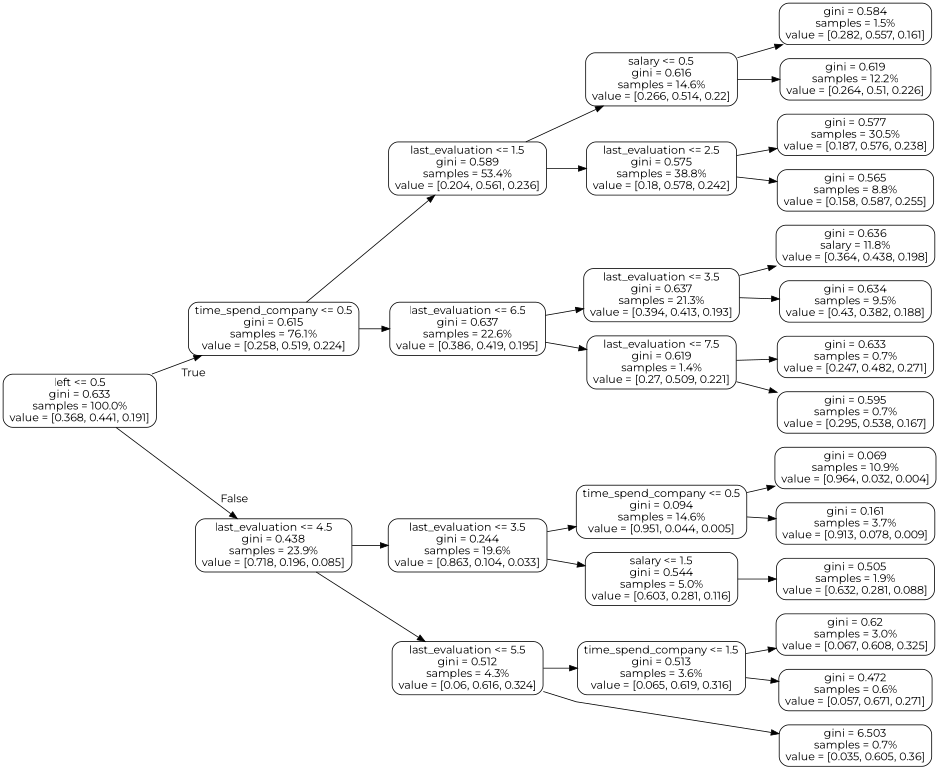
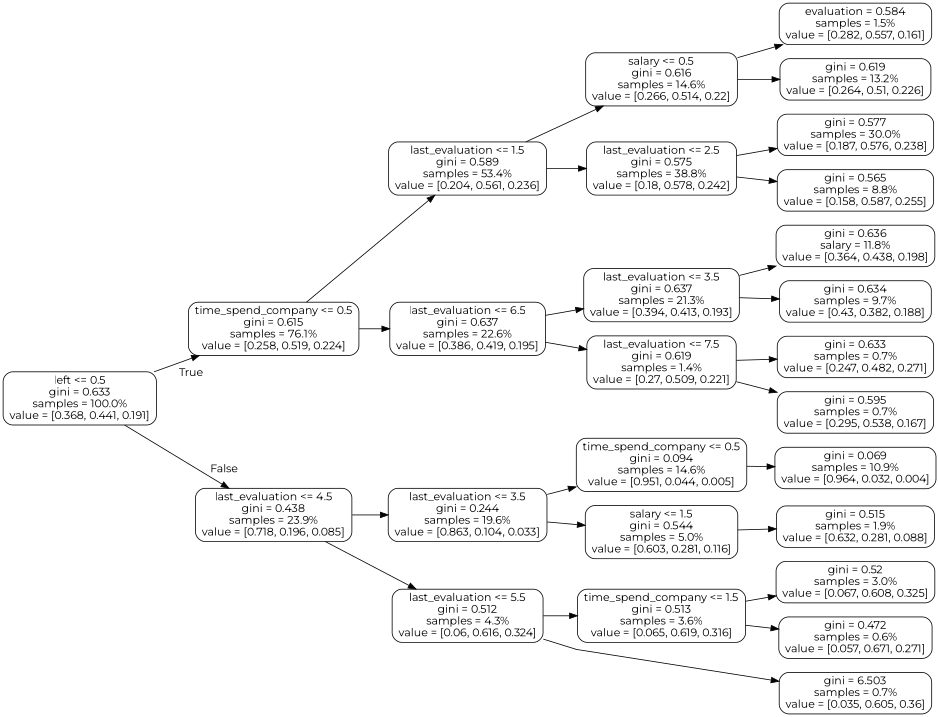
node "gini = 0.584 samples = 1.5% value = [0.282, 0.557, 0.161]": label "gini = 0.584 samples = 1.5% value = [0.282, 0.557, 0.161]" -> "evaluation = 0.584 samples = 1.5% value = [0.282, 0.557, 0.161]"
node "gini = 0.619 samples = 12.2% value = [0.264, 0.51, 0.226]": label "gini = 0.619 samples = 12.2% value = [0.264, 0.51, 0.226]" -> "gini = 0.619 samples = 13.2% value = [0.264, 0.51, 0.226]"
node "gini = 0.577 samples = 30.5% value = [0.187, 0.576, 0.238]": label "gini = 0.577 samples = 30.5% value = [0.187, 0.576, 0.238]" -> "gini = 0.577 samples = 30.0% value = [0.187, 0.576, 0.238]"
node "gini = 0.634 samples = 9.5% value = [0.43, 0.382, 0.188]": label "gini = 0.634 samples = 9.5% value = [0.43, 0.382, 0.188]" -> "gini = 0.634 samples = 9.7% value = [0.43, 0.382, 0.188]"
node "gini = 0.161 samples = 3.7% value = [0.913, 0.078, 0.009]": removed
node "gini = 0.505 samples = 1.9% value = [0.632, 0.281, 0.088]": label "gini = 0.505 samples = 1.9% value = [0.632, 0.281, 0.088]" -> "gini = 0.515 samples = 1.9% value = [0.632, 0.281, 0.088]"
node "gini = 0.62 samples = 3.0% value = [0.067, 0.608, 0.325]": label "gini = 0.62 samples = 3.0% value = [0.067, 0.608, 0.325]" -> "gini = 0.52 samples = 3.0% value = [0.067, 0.608, 0.325]"
